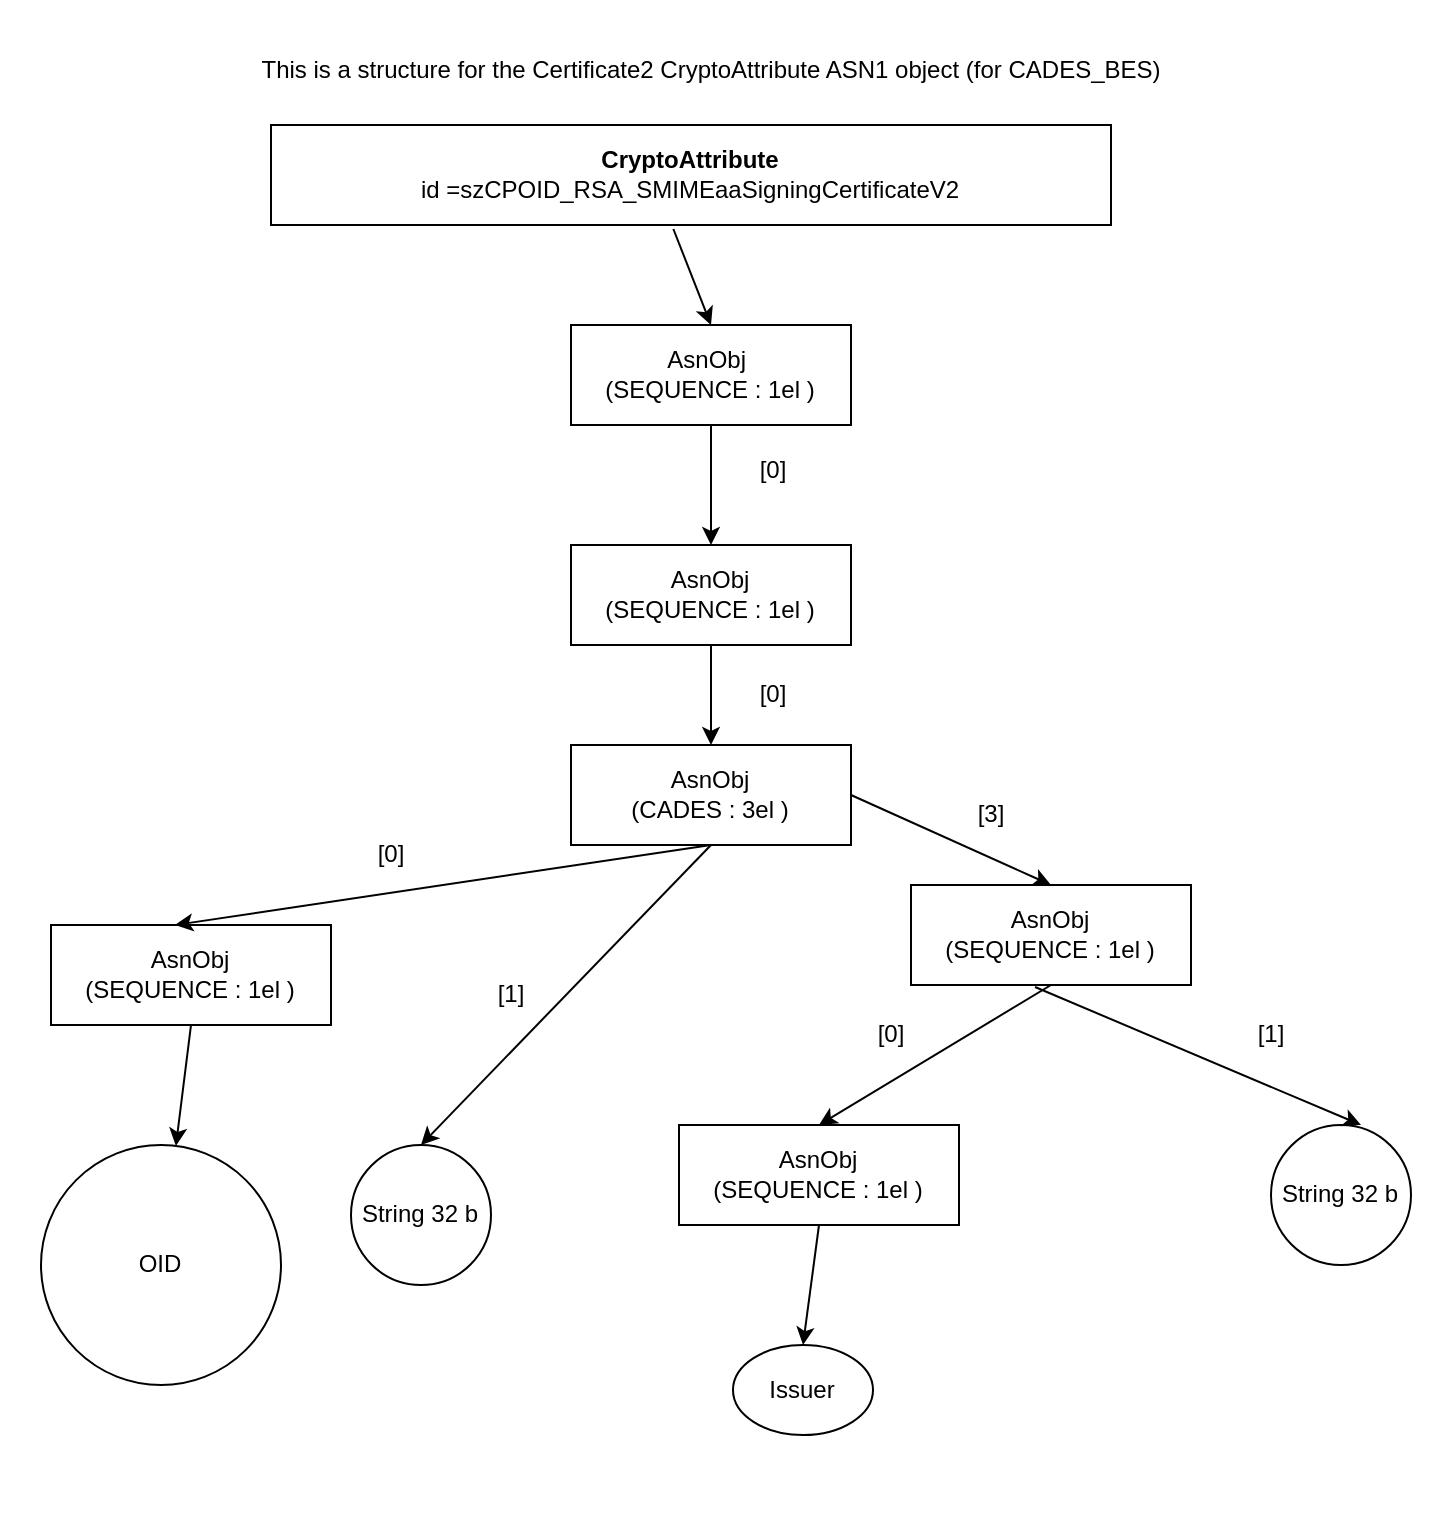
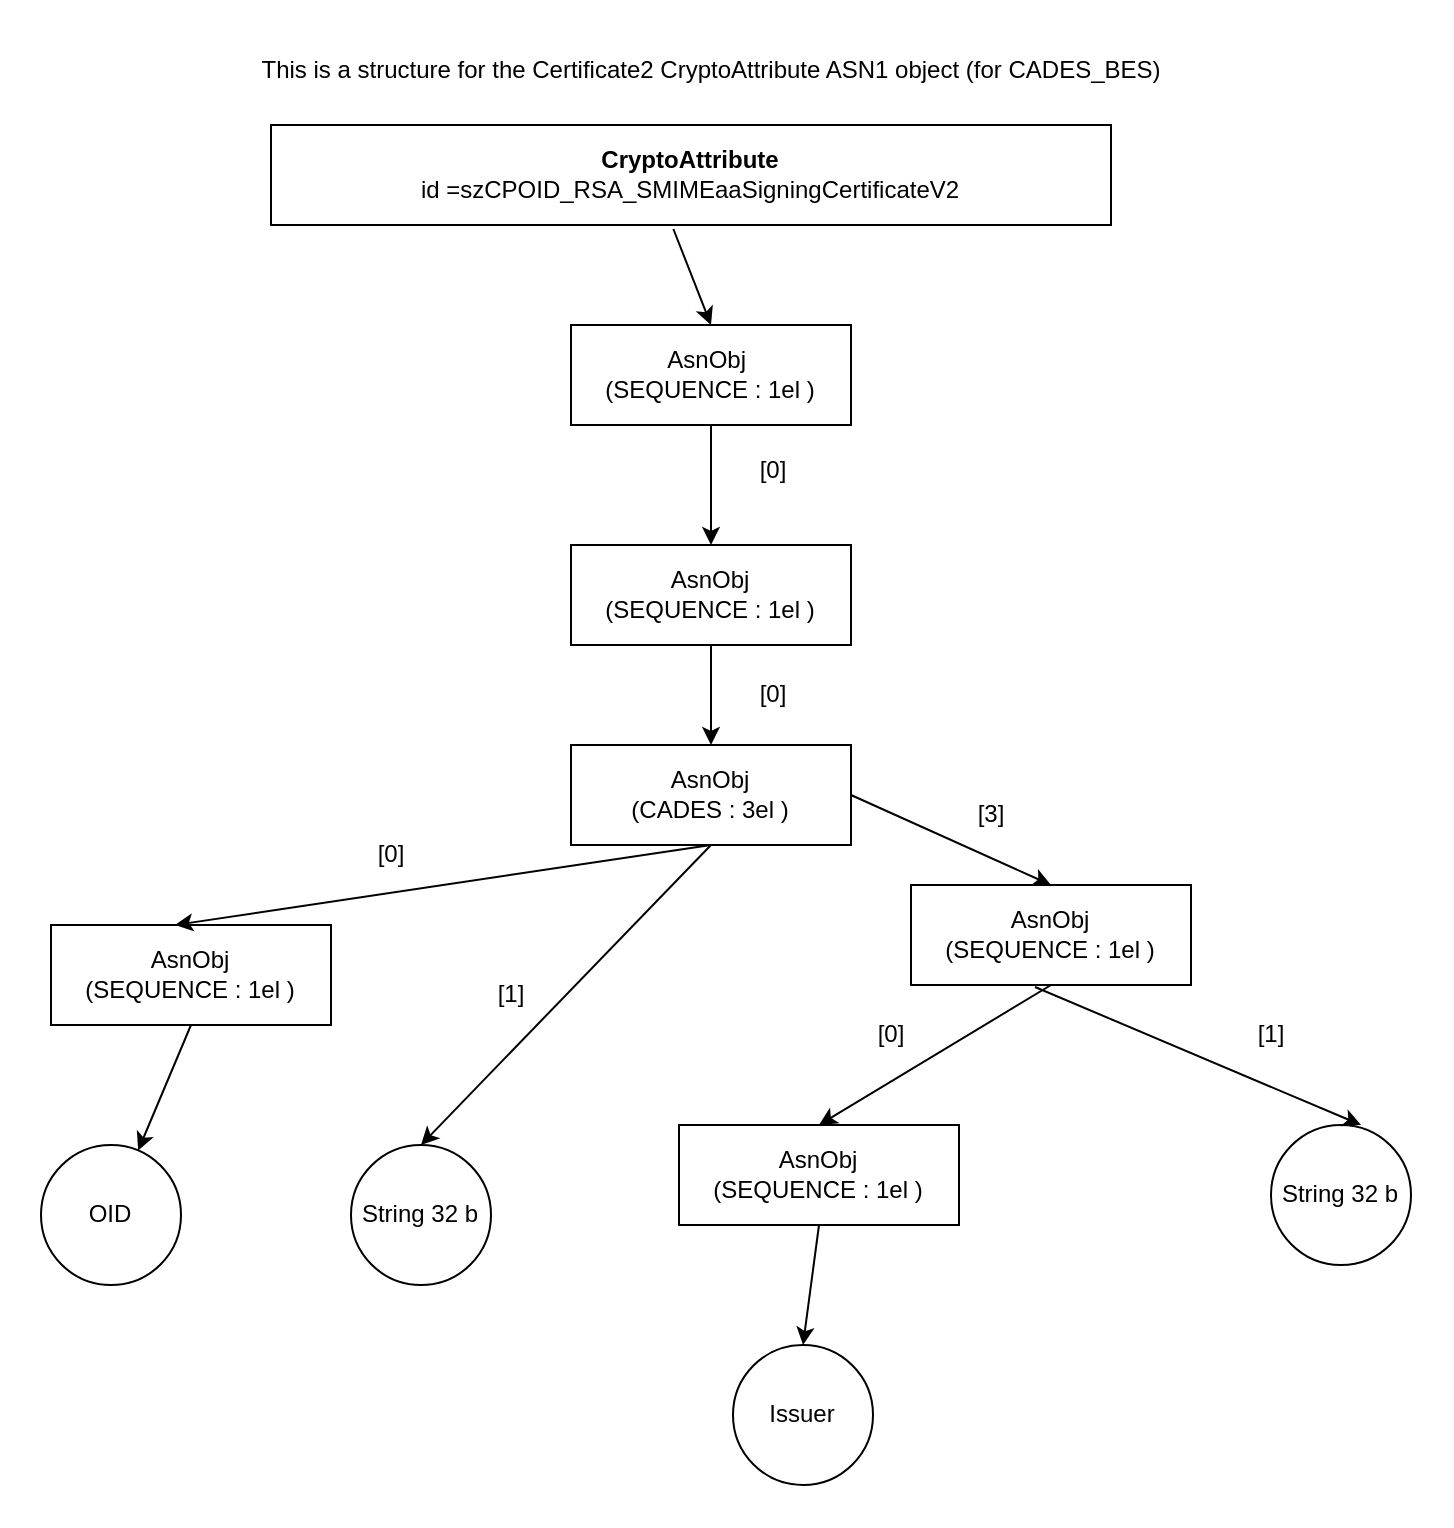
node "OID": size 240x240 -> 140x140
node "Issuer": size 140x90 -> 140x140
